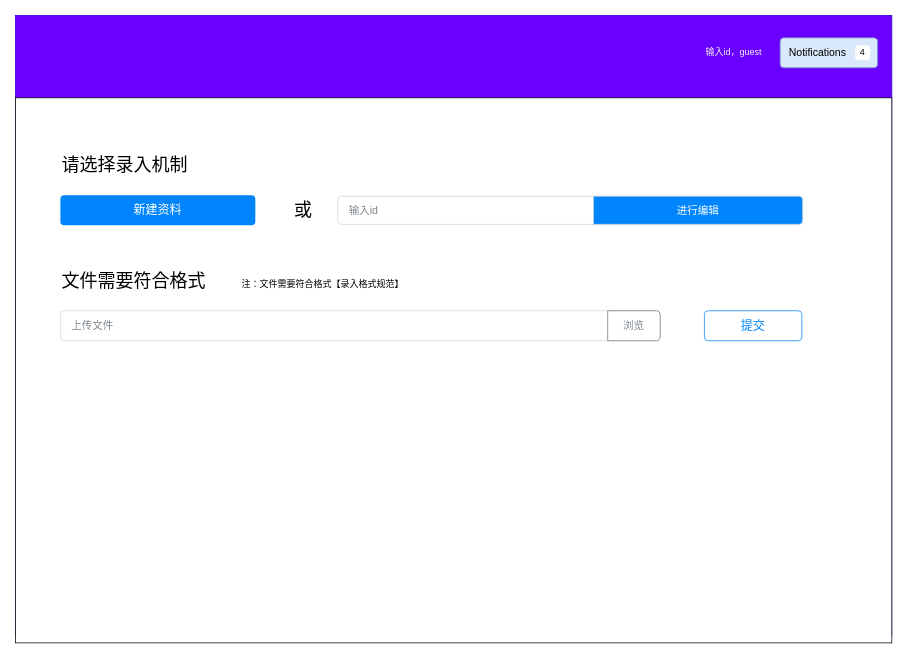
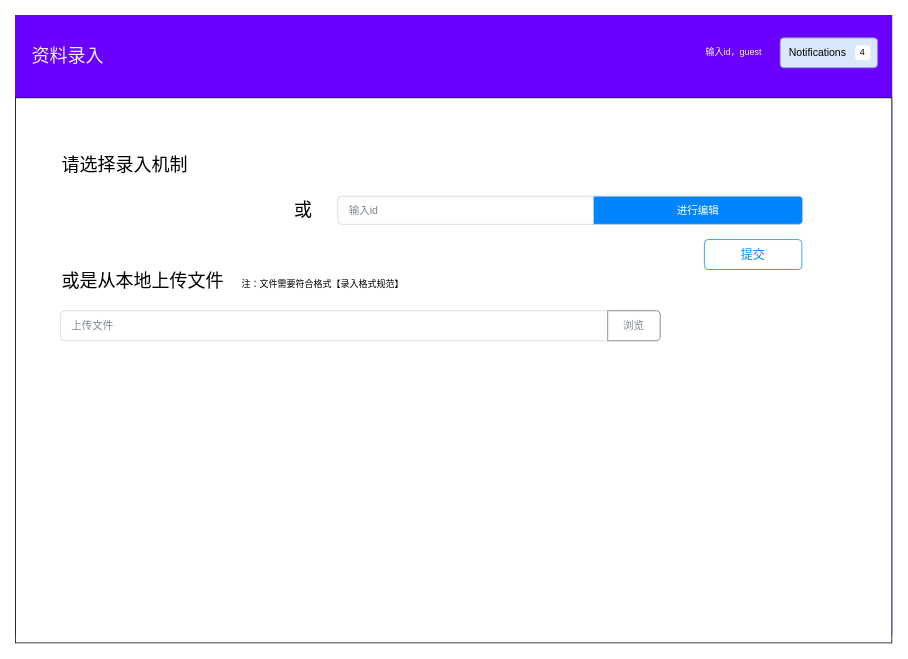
node "资料录入": added
node "新建资料": removed
node "文件需要符合格式": label "文件需要符合格式" -> "或是从本地上传文件"
node "提交": moved (753, 326) -> (753, 255)
